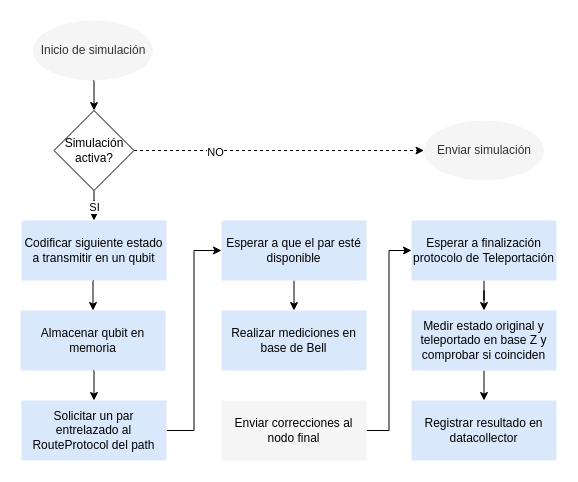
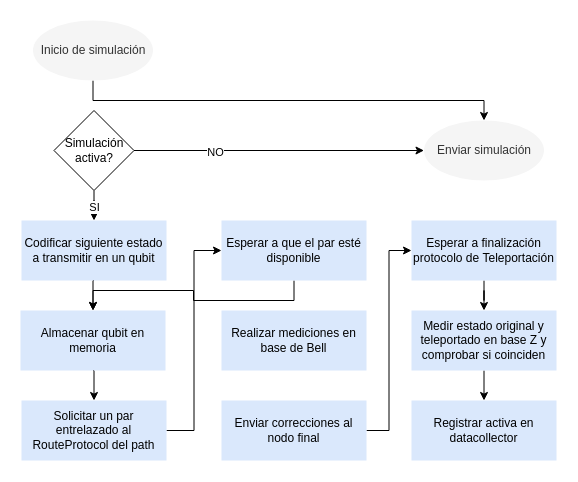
edge "Inicio de simulación" -> "Simulación activa?": now "Inicio de simulación" -> "Enviar simulación"
edge "Simulación activa?" -> "Enviar simulación": style dashed -> solid
edge "Esperar a que el par esté disponible" -> "Realizar mediciones en base de Bell": now "Esperar a que el par esté disponible" -> "Almacenar qubit en memoria"
node "Enviar correcciones al nodo final": fillcolor #f5f5f5 -> #dae8fc
node "Registrar resultado en datacollector": label "Registrar resultado en datacollector" -> "Registrar activa en datacollector"
